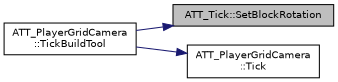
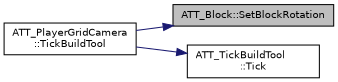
node "ATT_Tick::SetBlockRotation": label "ATT_Tick::SetBlockRotation" -> "ATT_Block::SetBlockRotation"
node "ATT_PlayerGridCamera ::Tick": label "ATT_PlayerGridCamera ::Tick" -> "ATT_TickBuildTool ::Tick"
